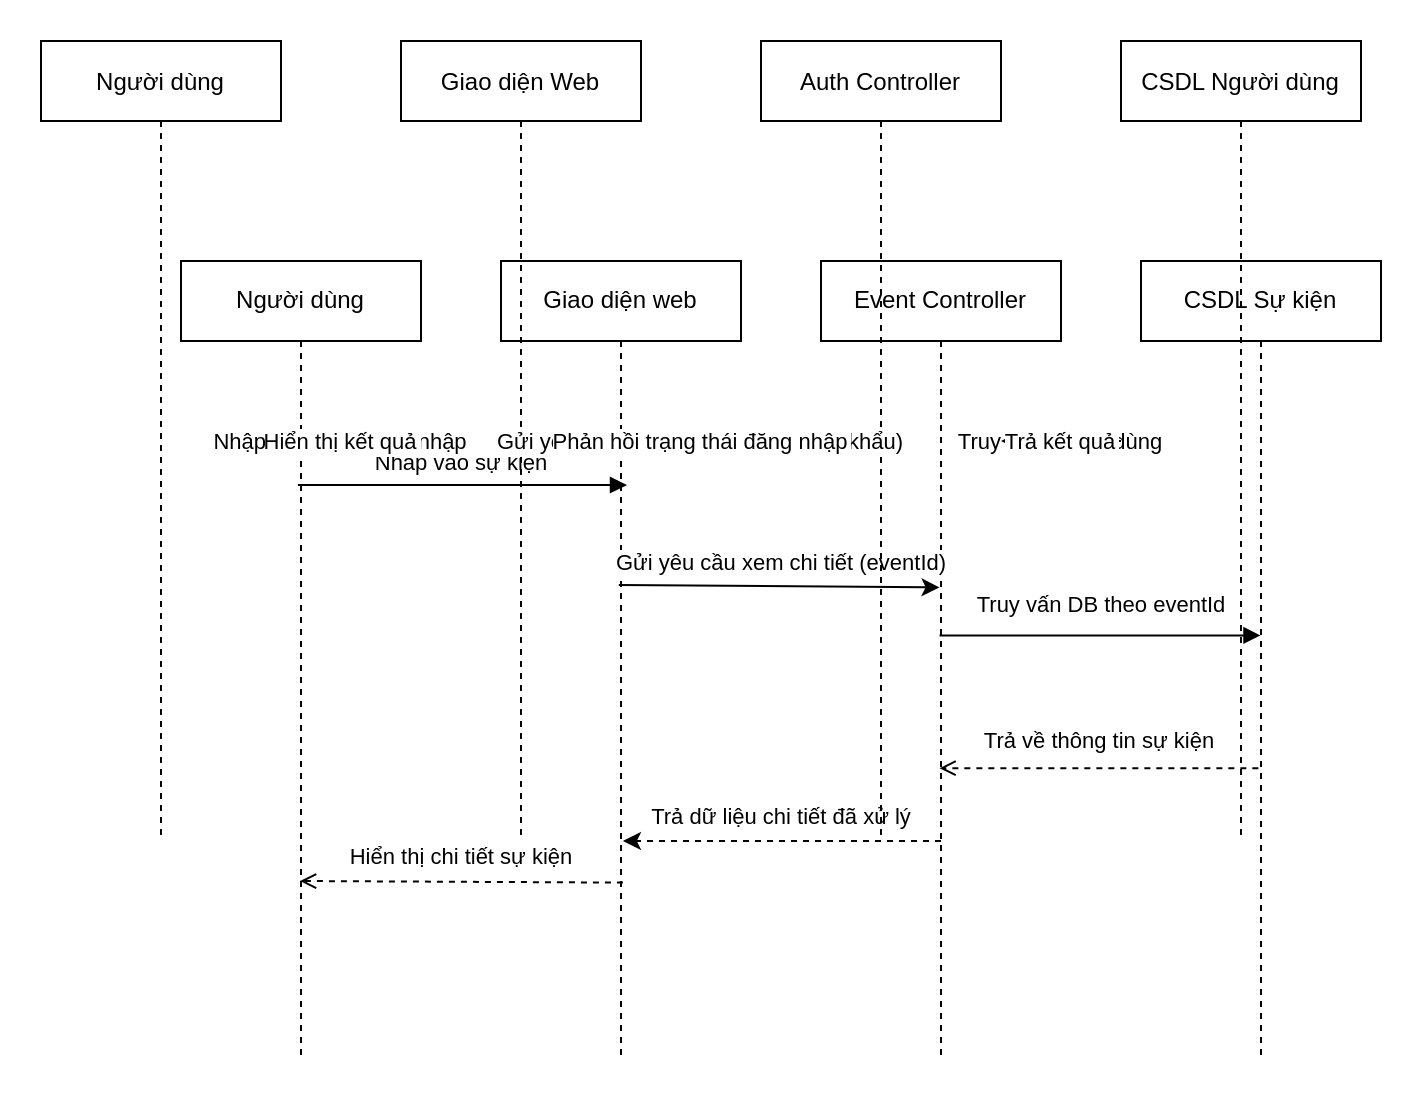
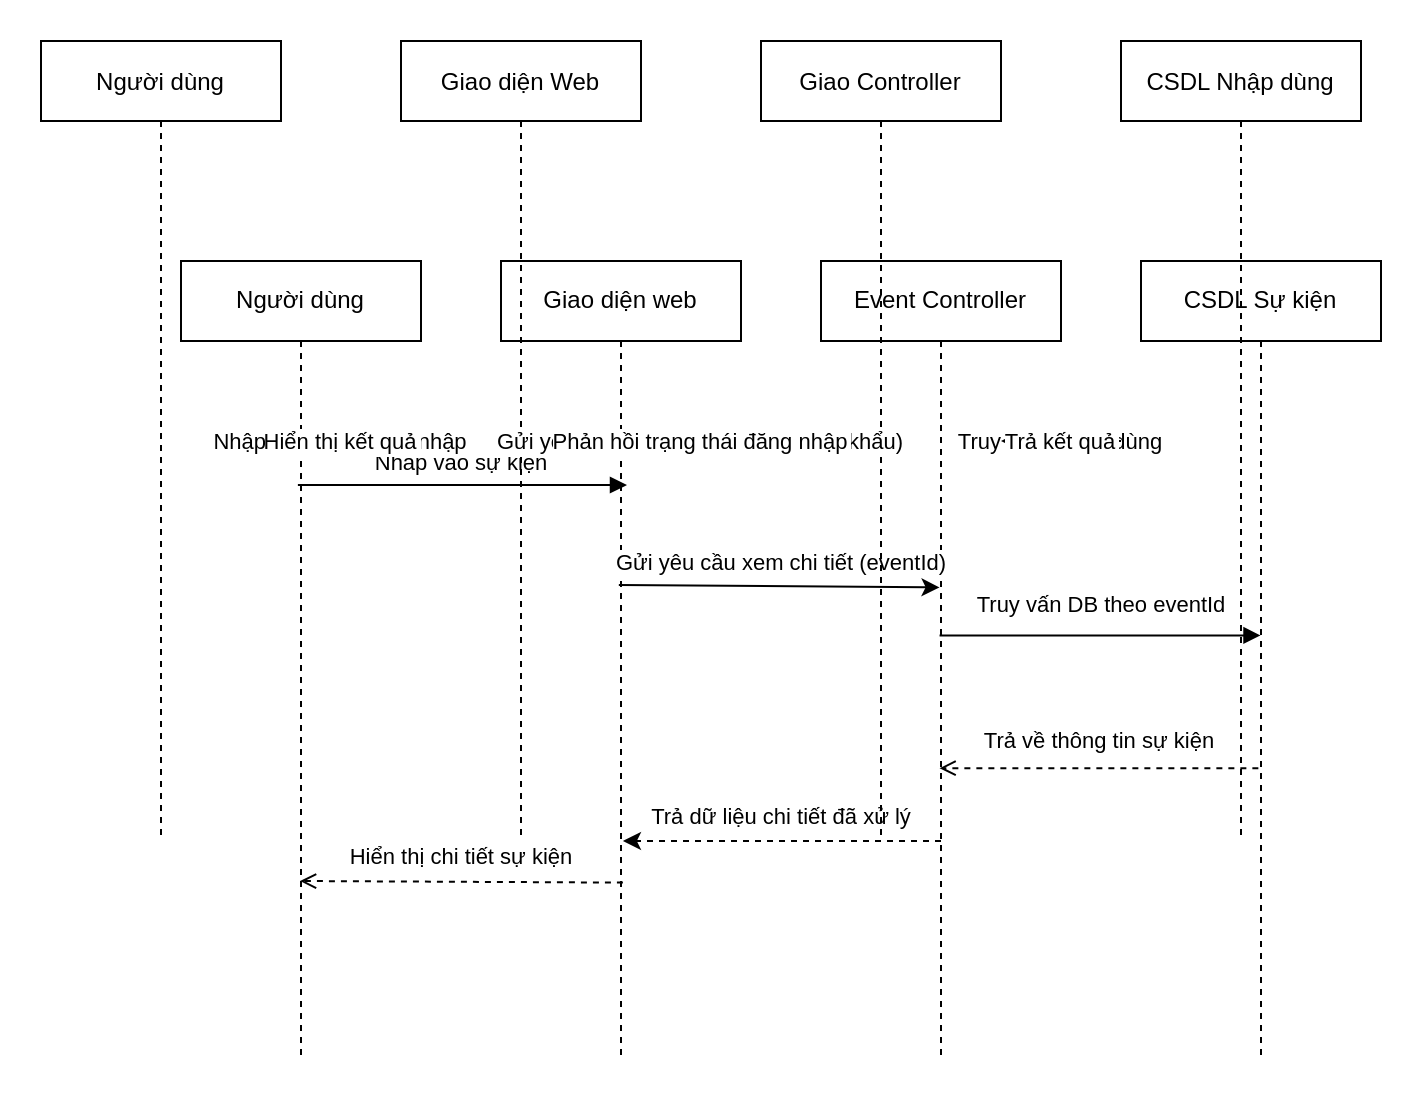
node "Auth Controller": label "Auth Controller" -> "Giao Controller"
node "CSDL Người dùng": label "CSDL Người dùng" -> "CSDL Nhập dùng"
